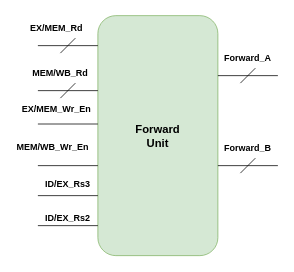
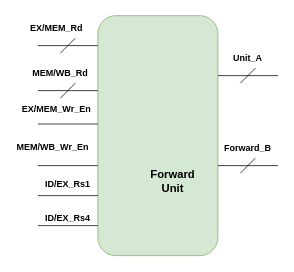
node "Forward_A": label "Forward_A" -> "Unit_A"
node "Forward Unit": moved (158, 135) -> (173, 180)
node "ID/EX_Rs3": label "ID/EX_Rs3" -> "ID/EX_Rs1"
node "ID/EX_Rs2": label "ID/EX_Rs2" -> "ID/EX_Rs4"
